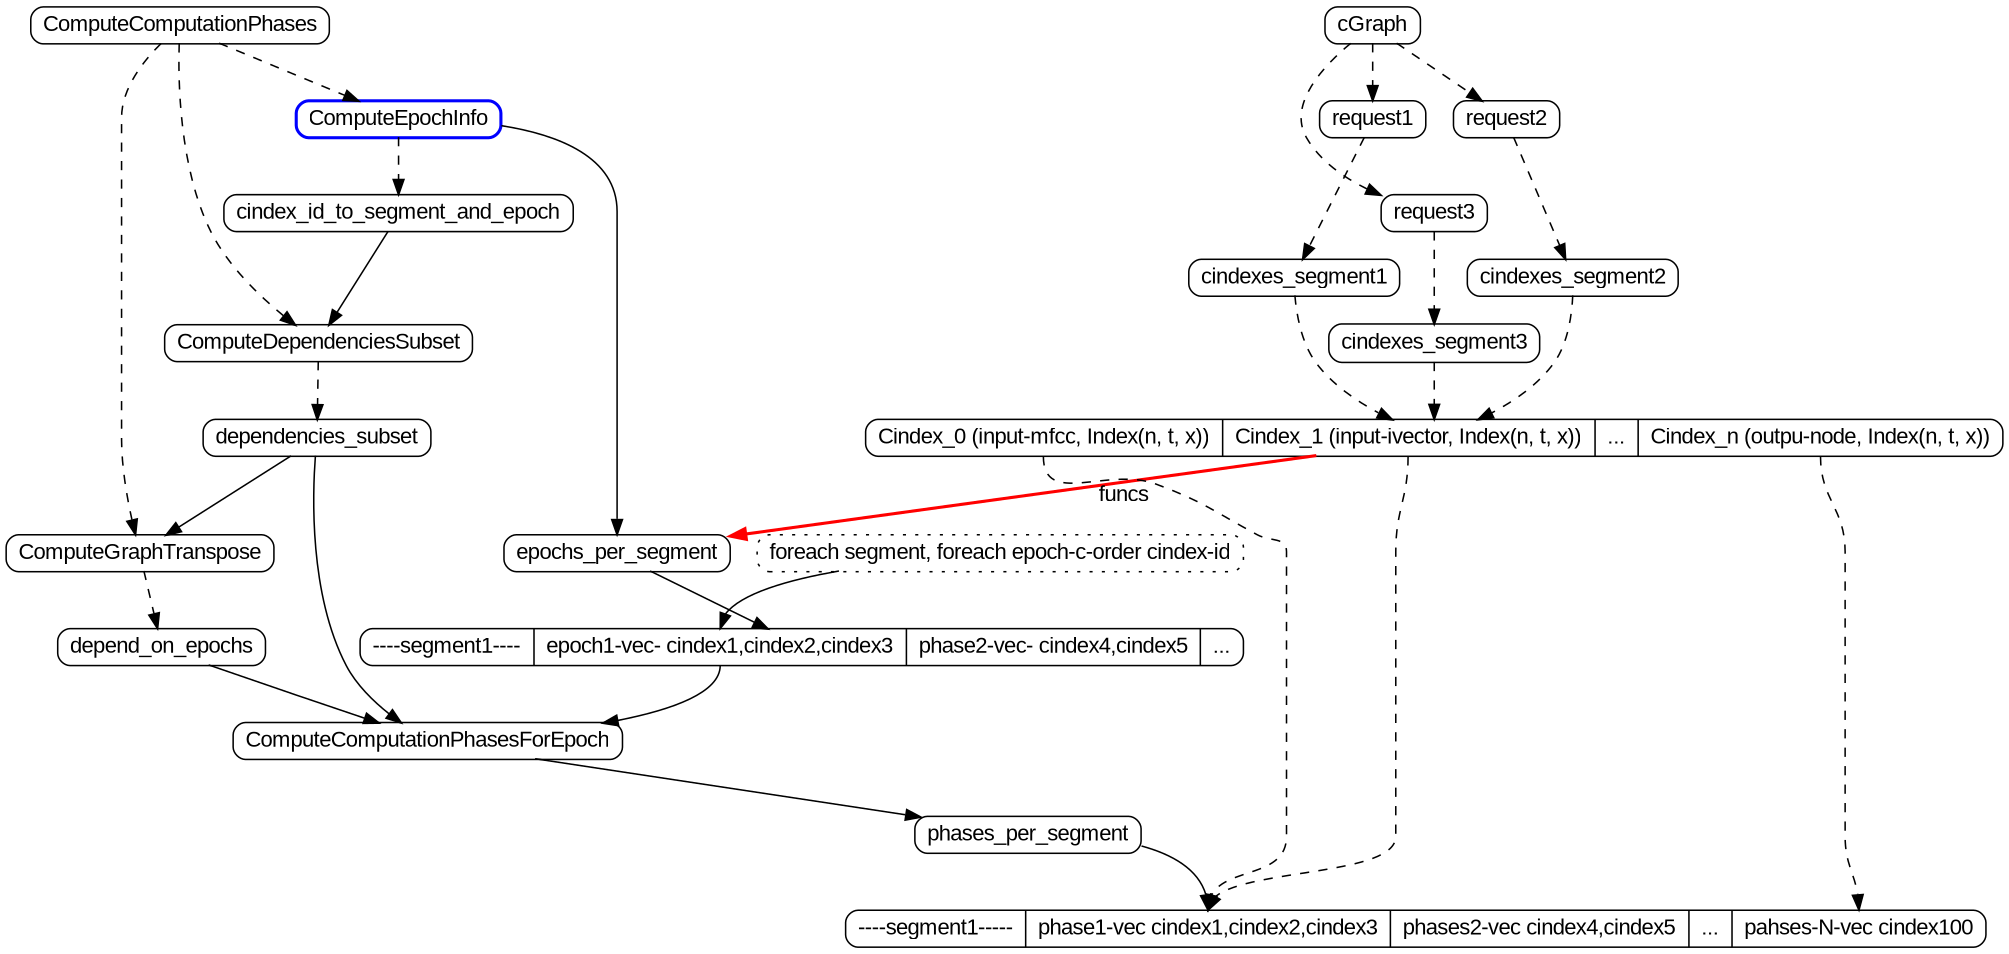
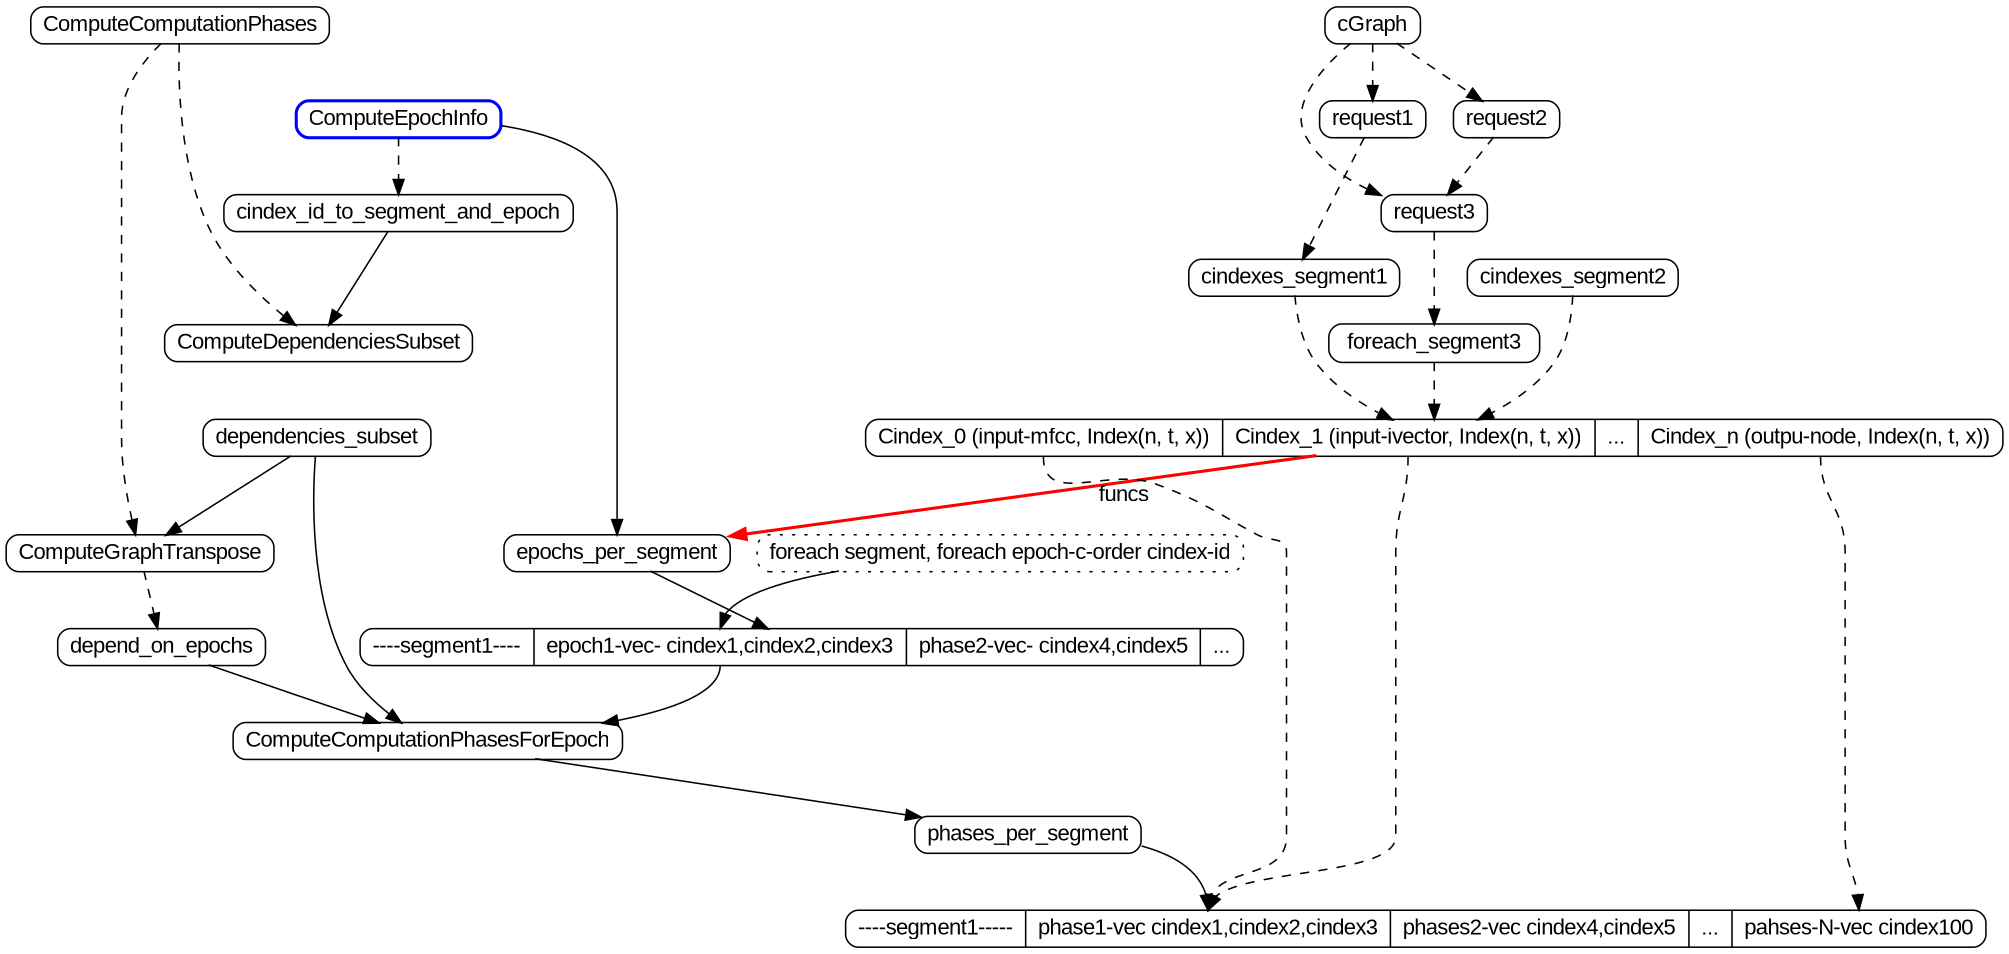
edge "ComputeComputationPhases" -> "ComputeEpochInfo": removed
edge "request2" -> "cindexes_segment2": now "request2" -> "request3"
node "cindexes_segment3": label "cindexes_segment3" -> "foreach_segment3"
edge "ComputeDependenciesSubset" -> "dependencies_subset": removed
